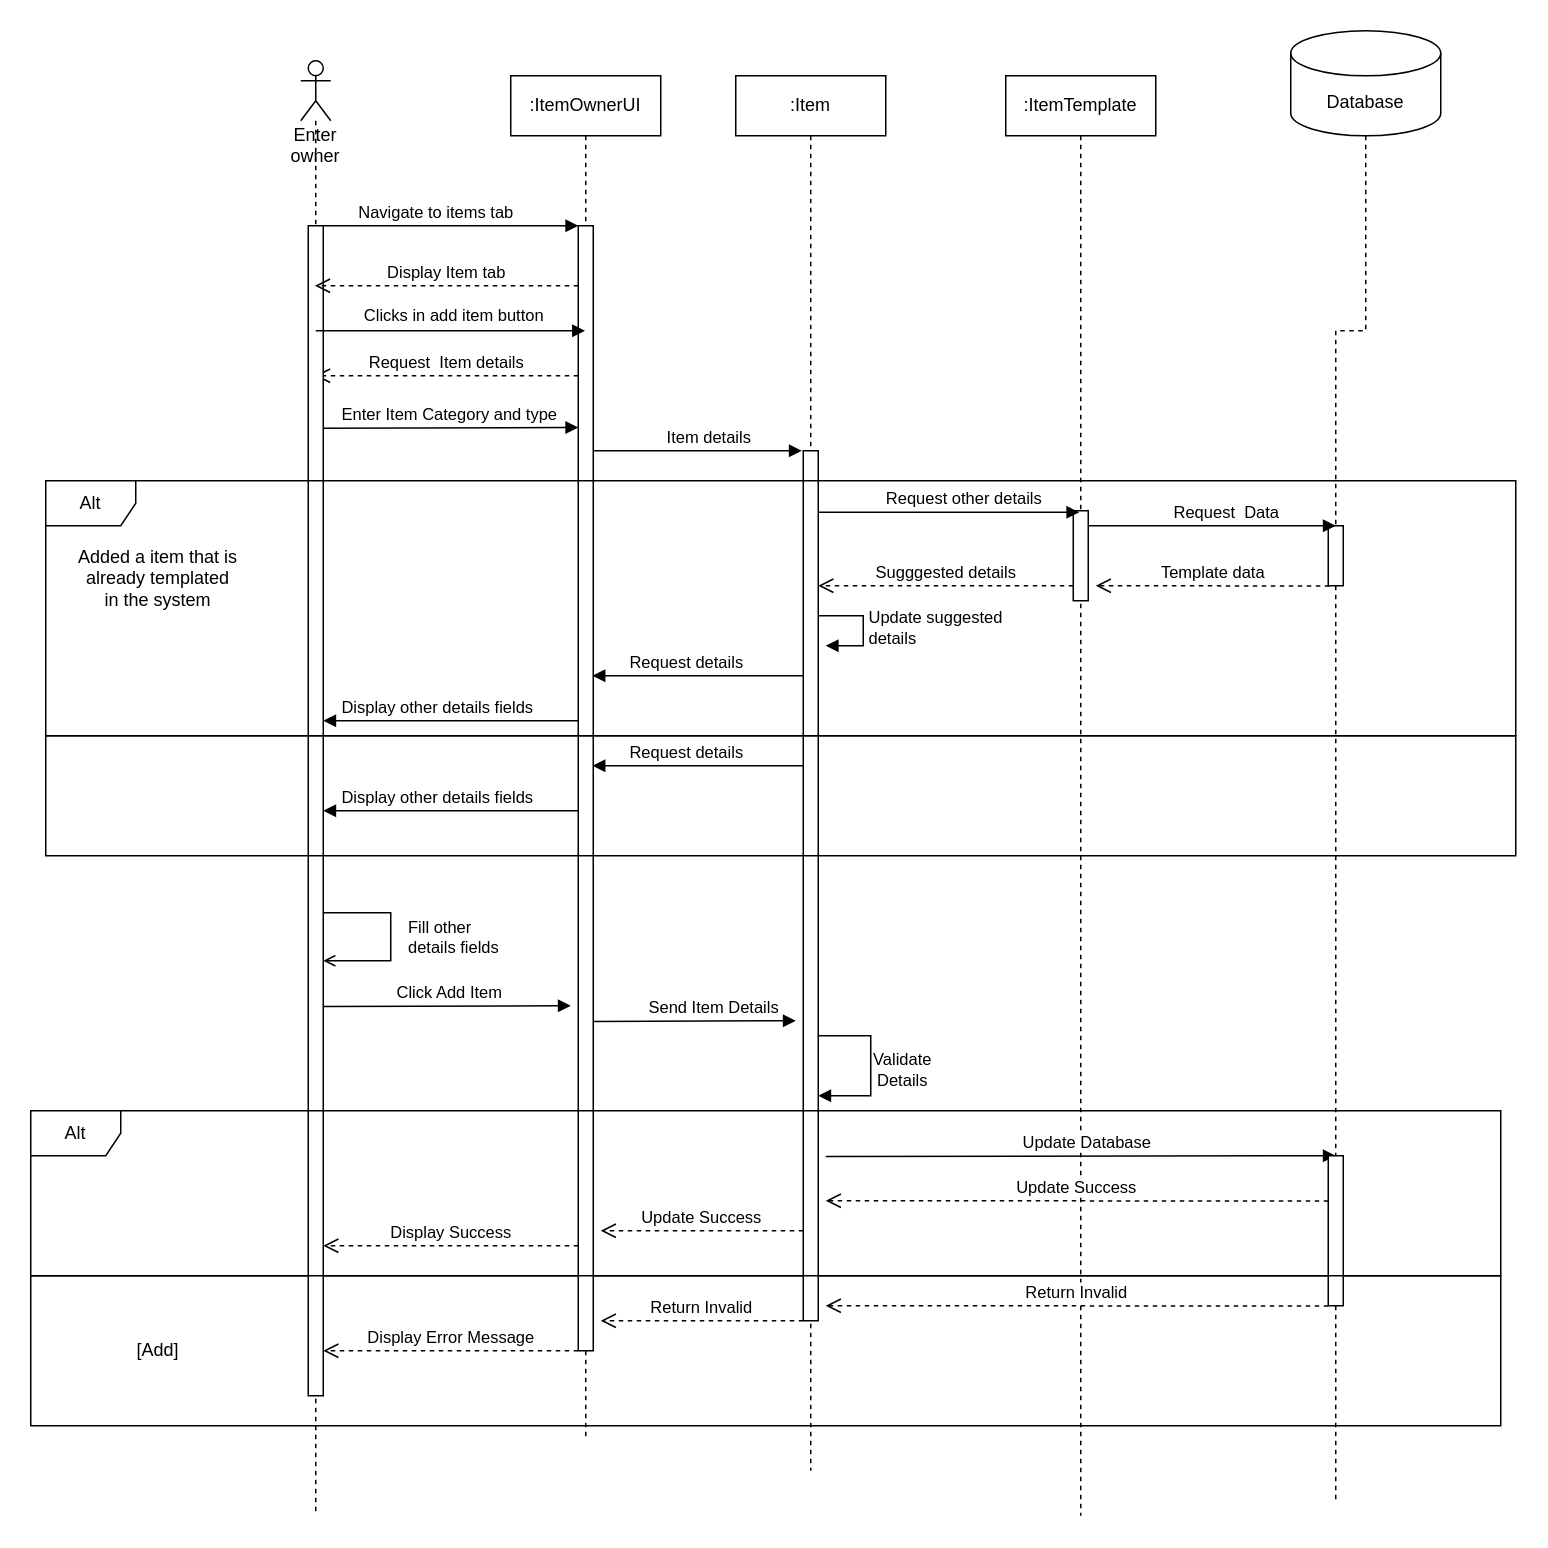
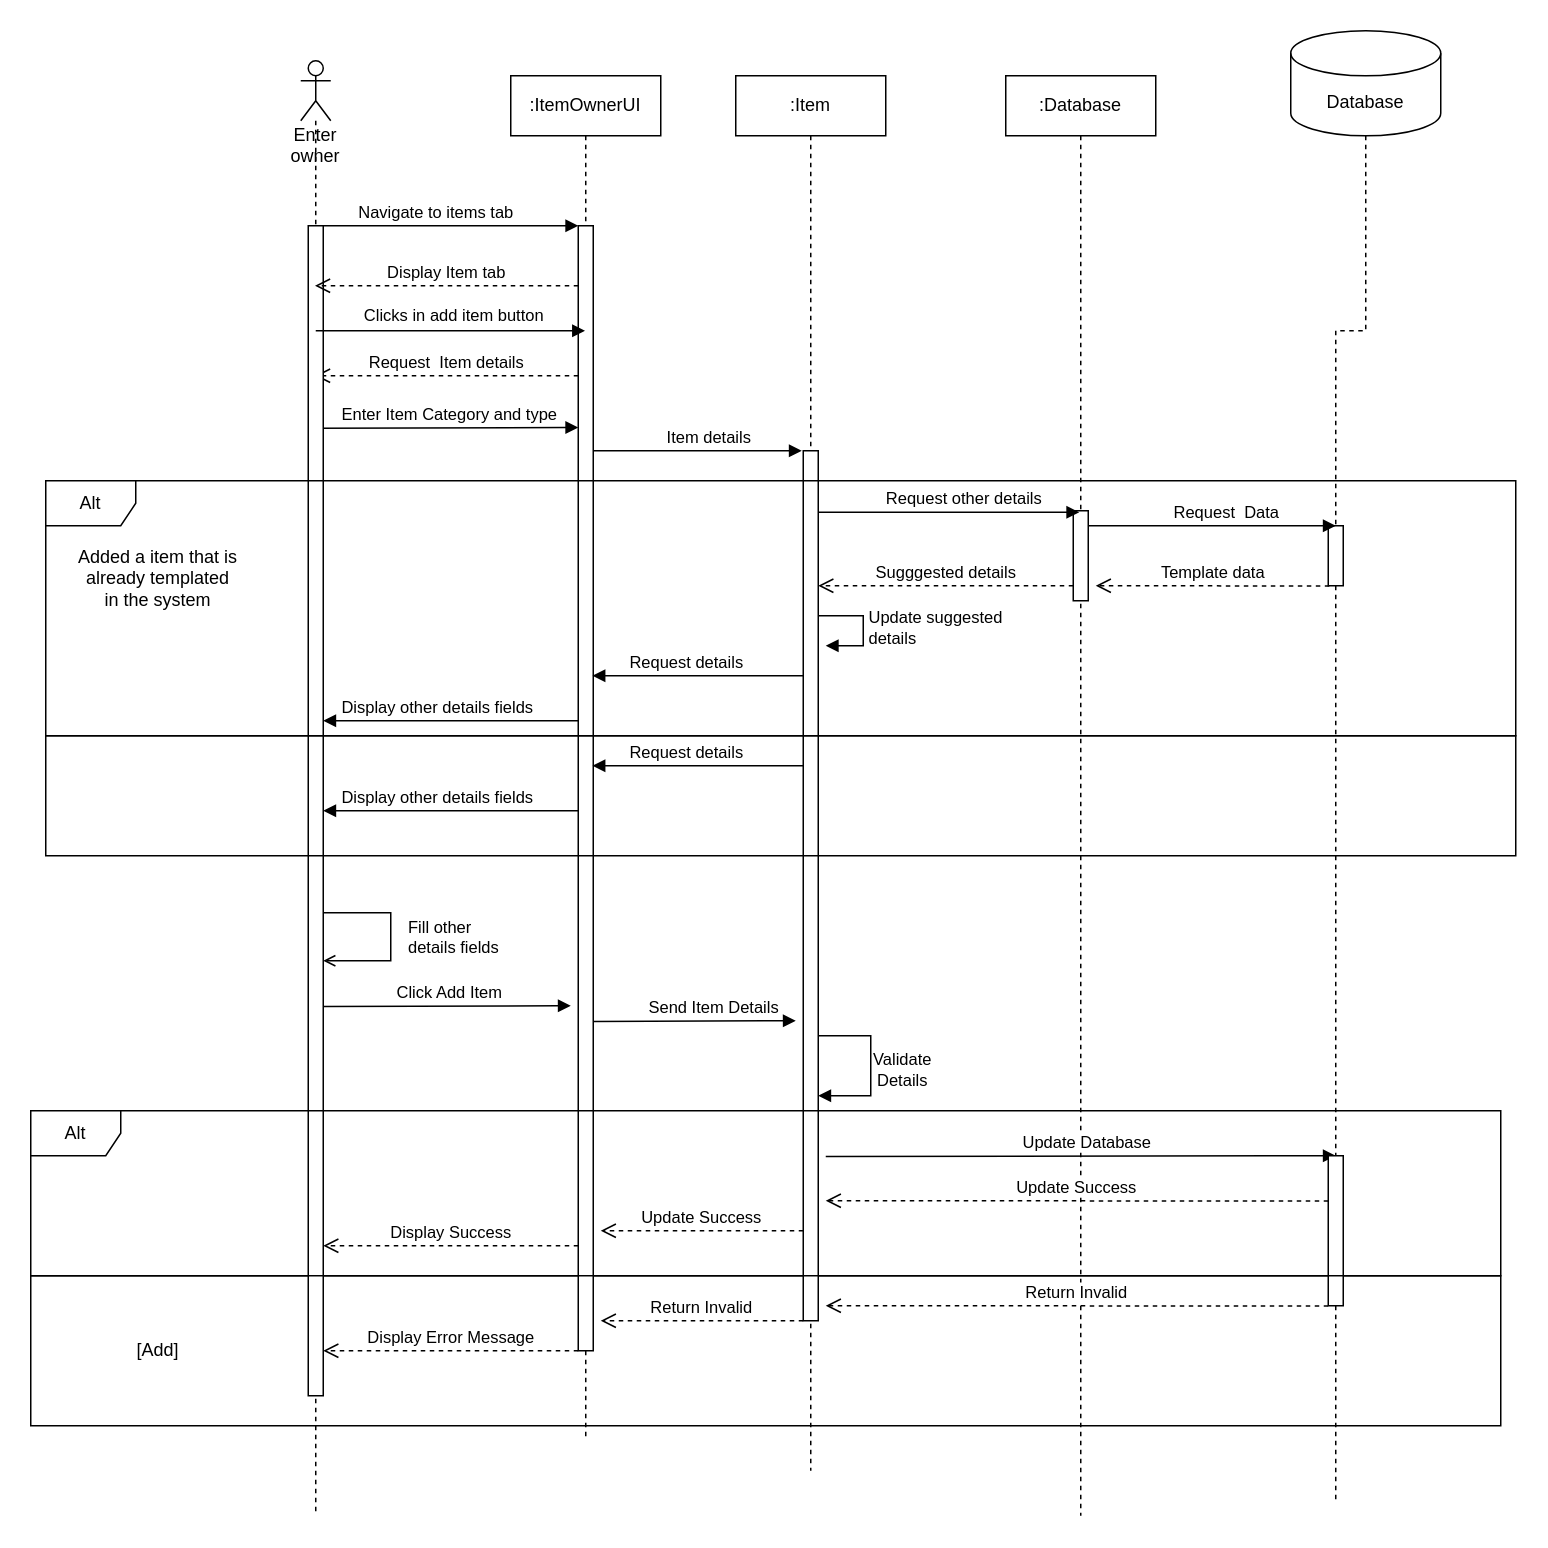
node ":ItemTemplate": label ":ItemTemplate" -> ":Database"
